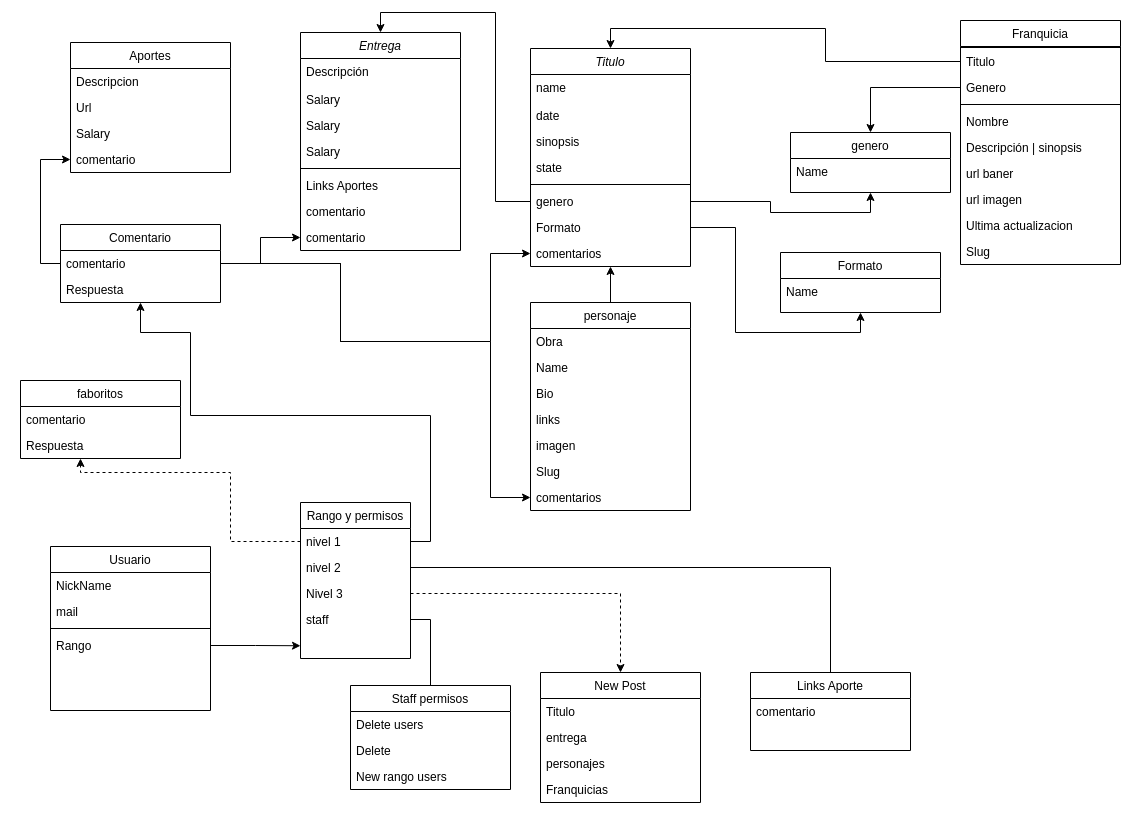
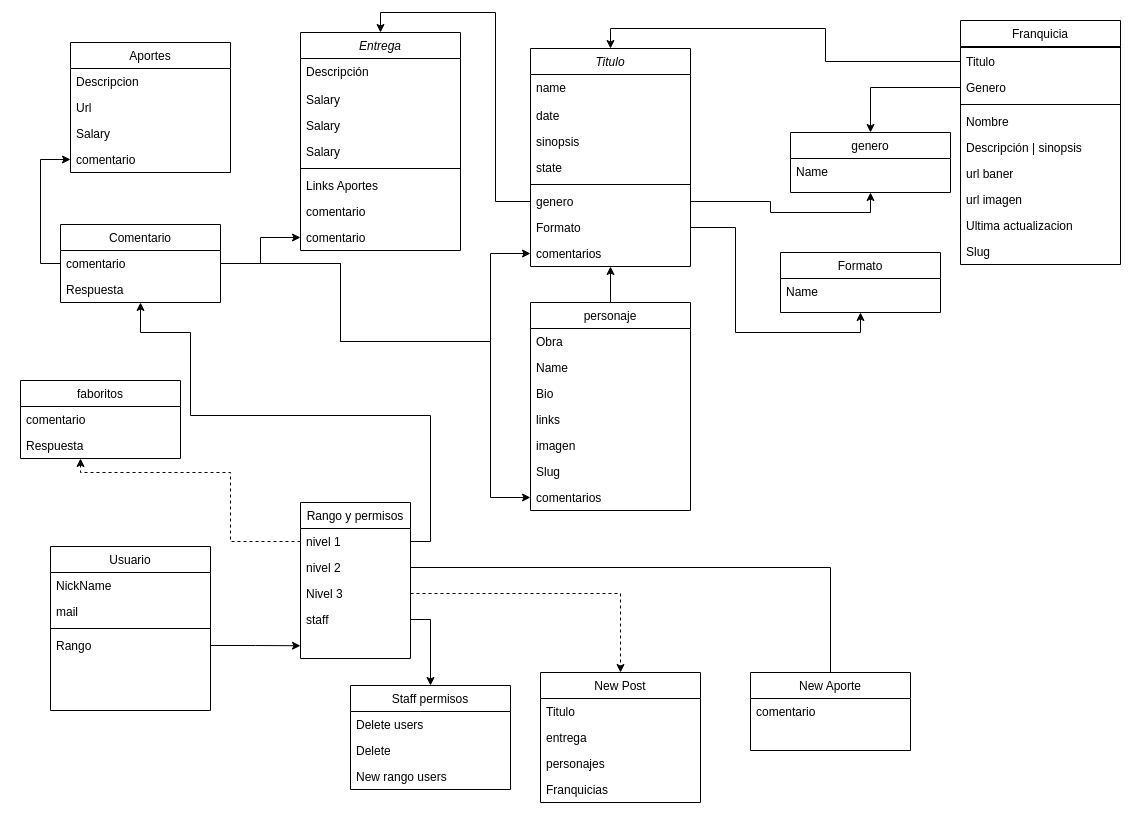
edge "staff" -- "Staff permisos": arrowhead none -> classic
node "Links Aporte": label "Links Aporte" -> "New Aporte"
